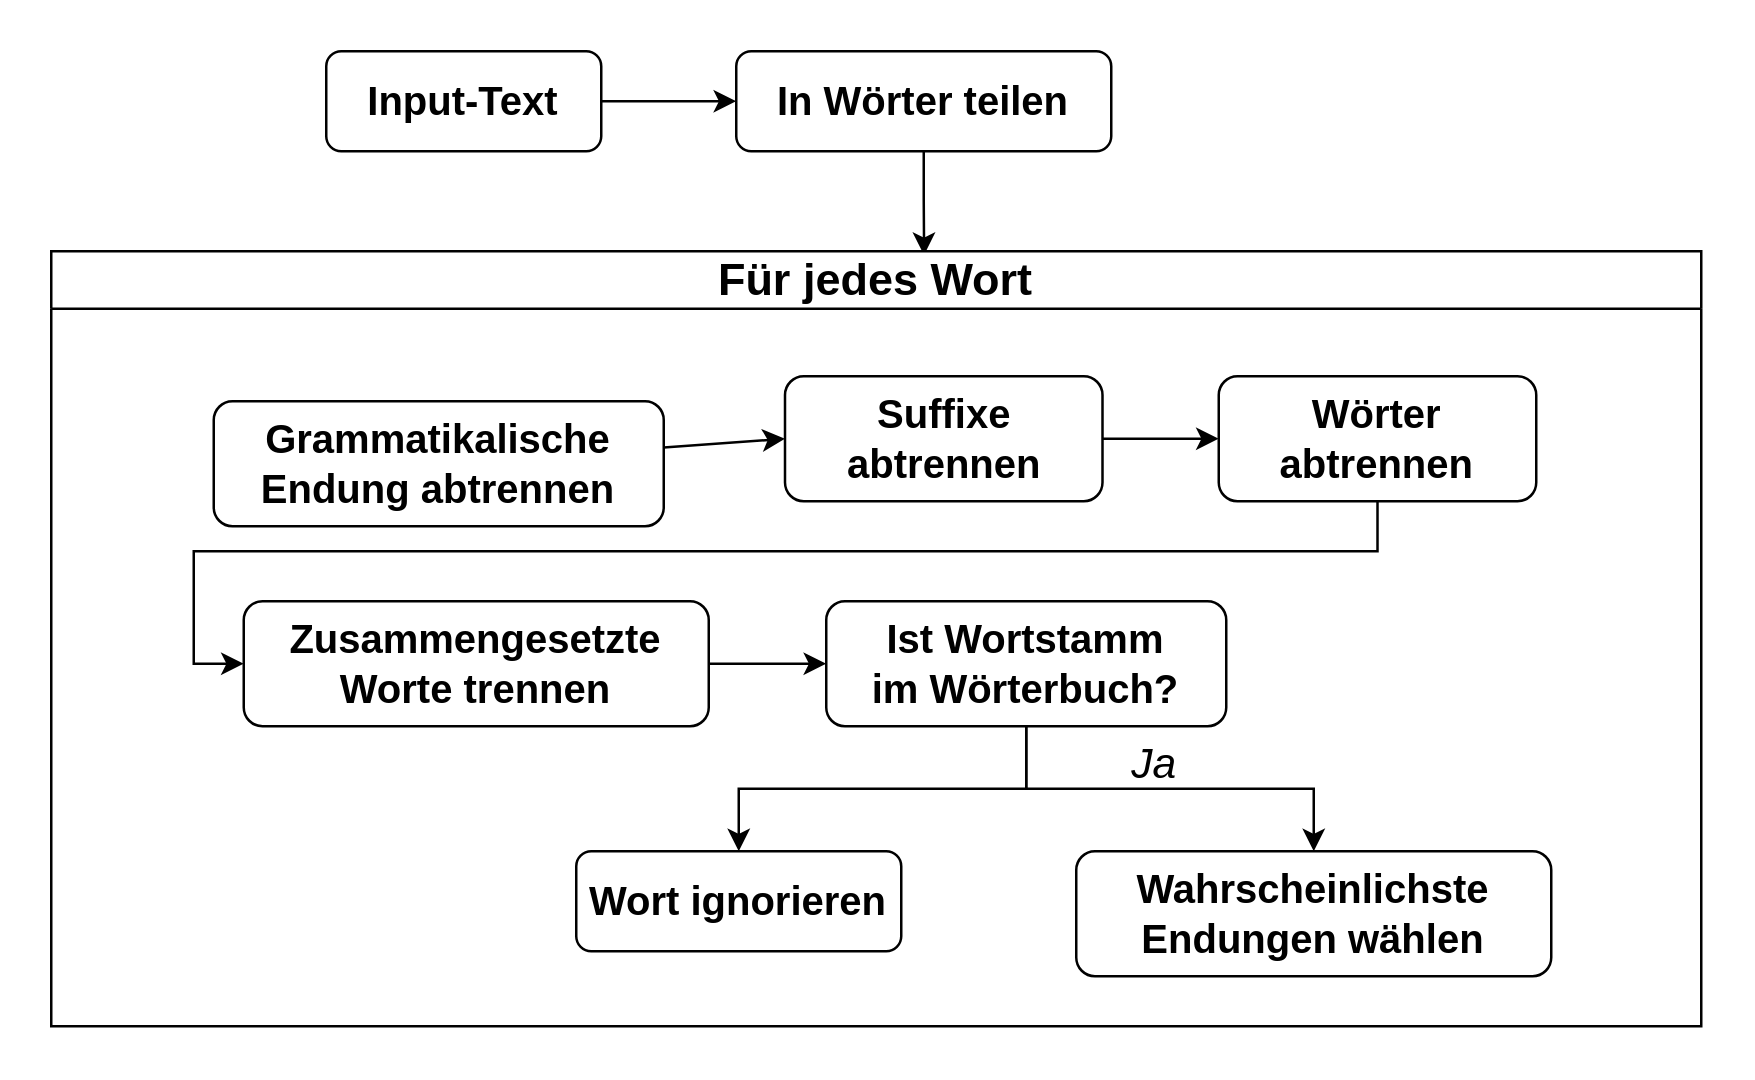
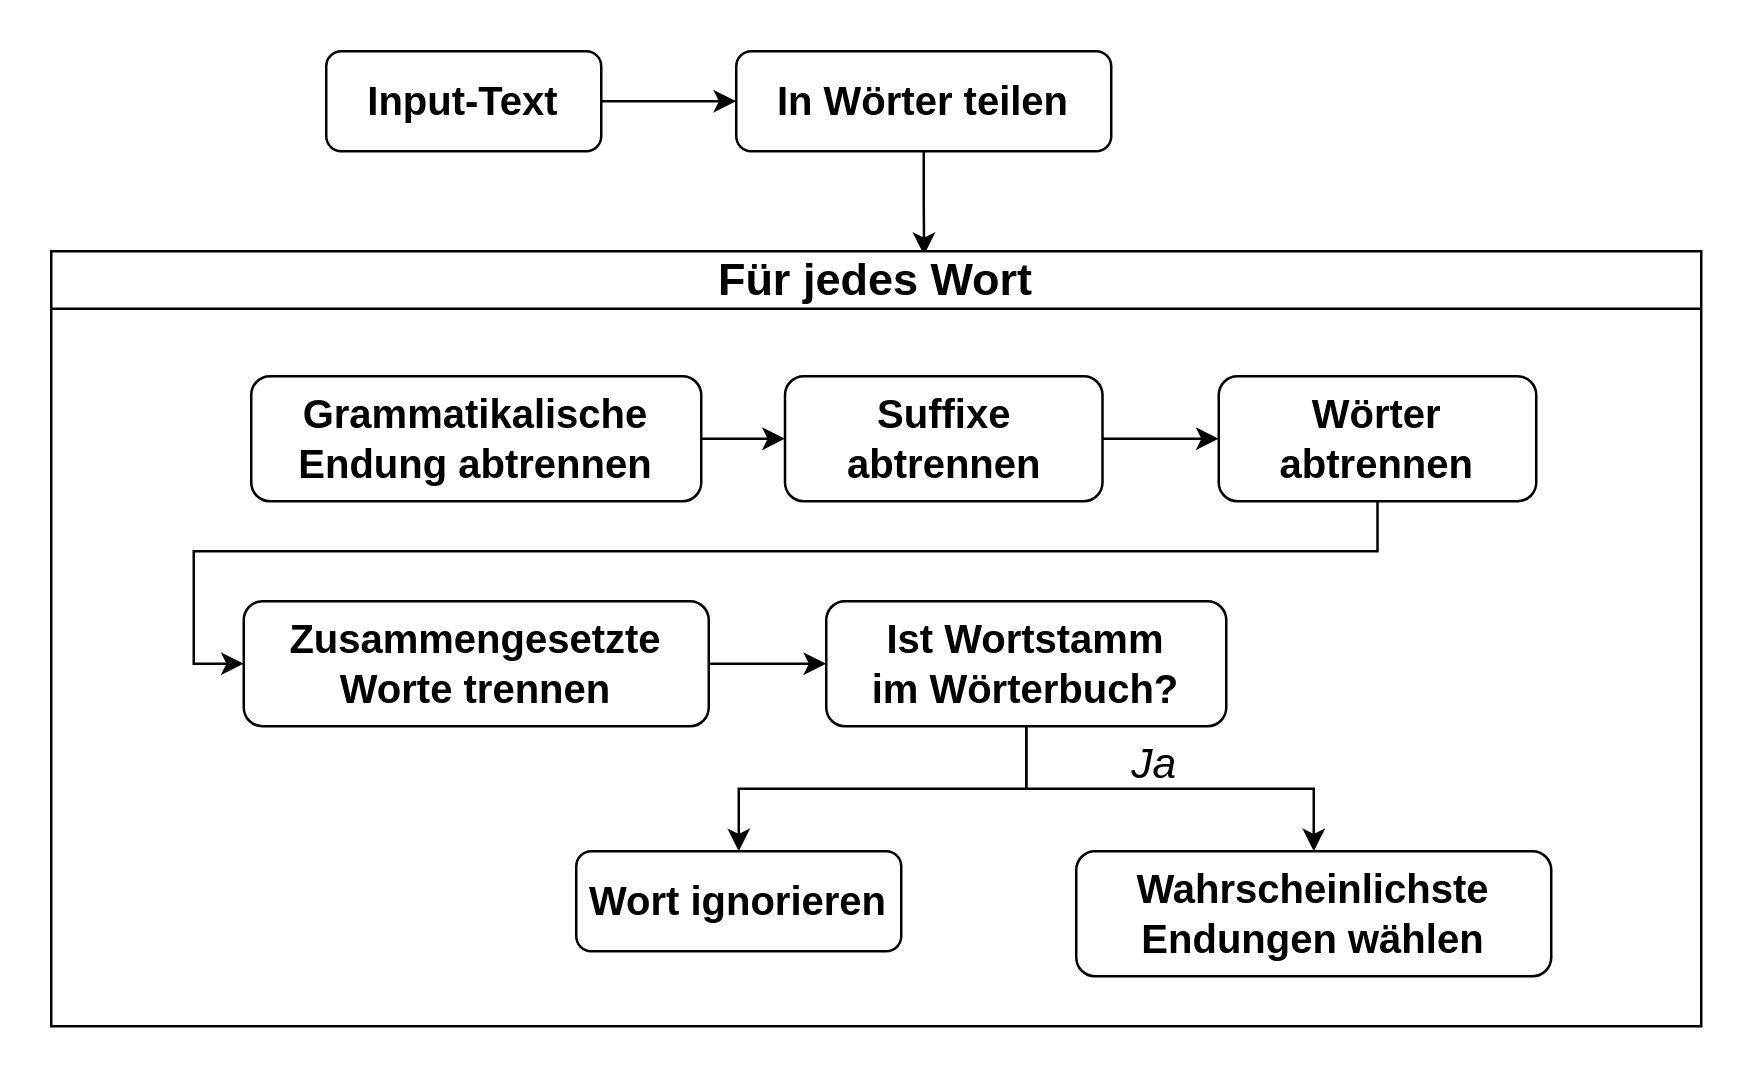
node "Grammatikalische Endung abtrennen": moved (439, 464) -> (476, 439)
